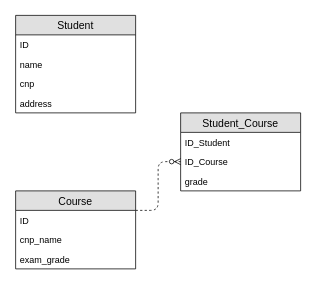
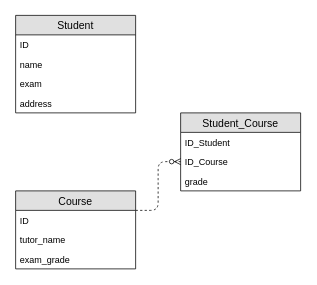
node "cnp": label "cnp" -> "exam"
node "cnp_name": label "cnp_name" -> "tutor_name"
